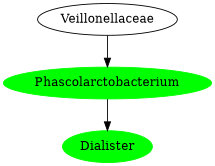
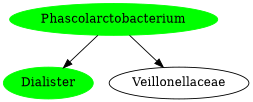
edge "Veillonellaceae" -> "Phascolarctobacterium": reversed
